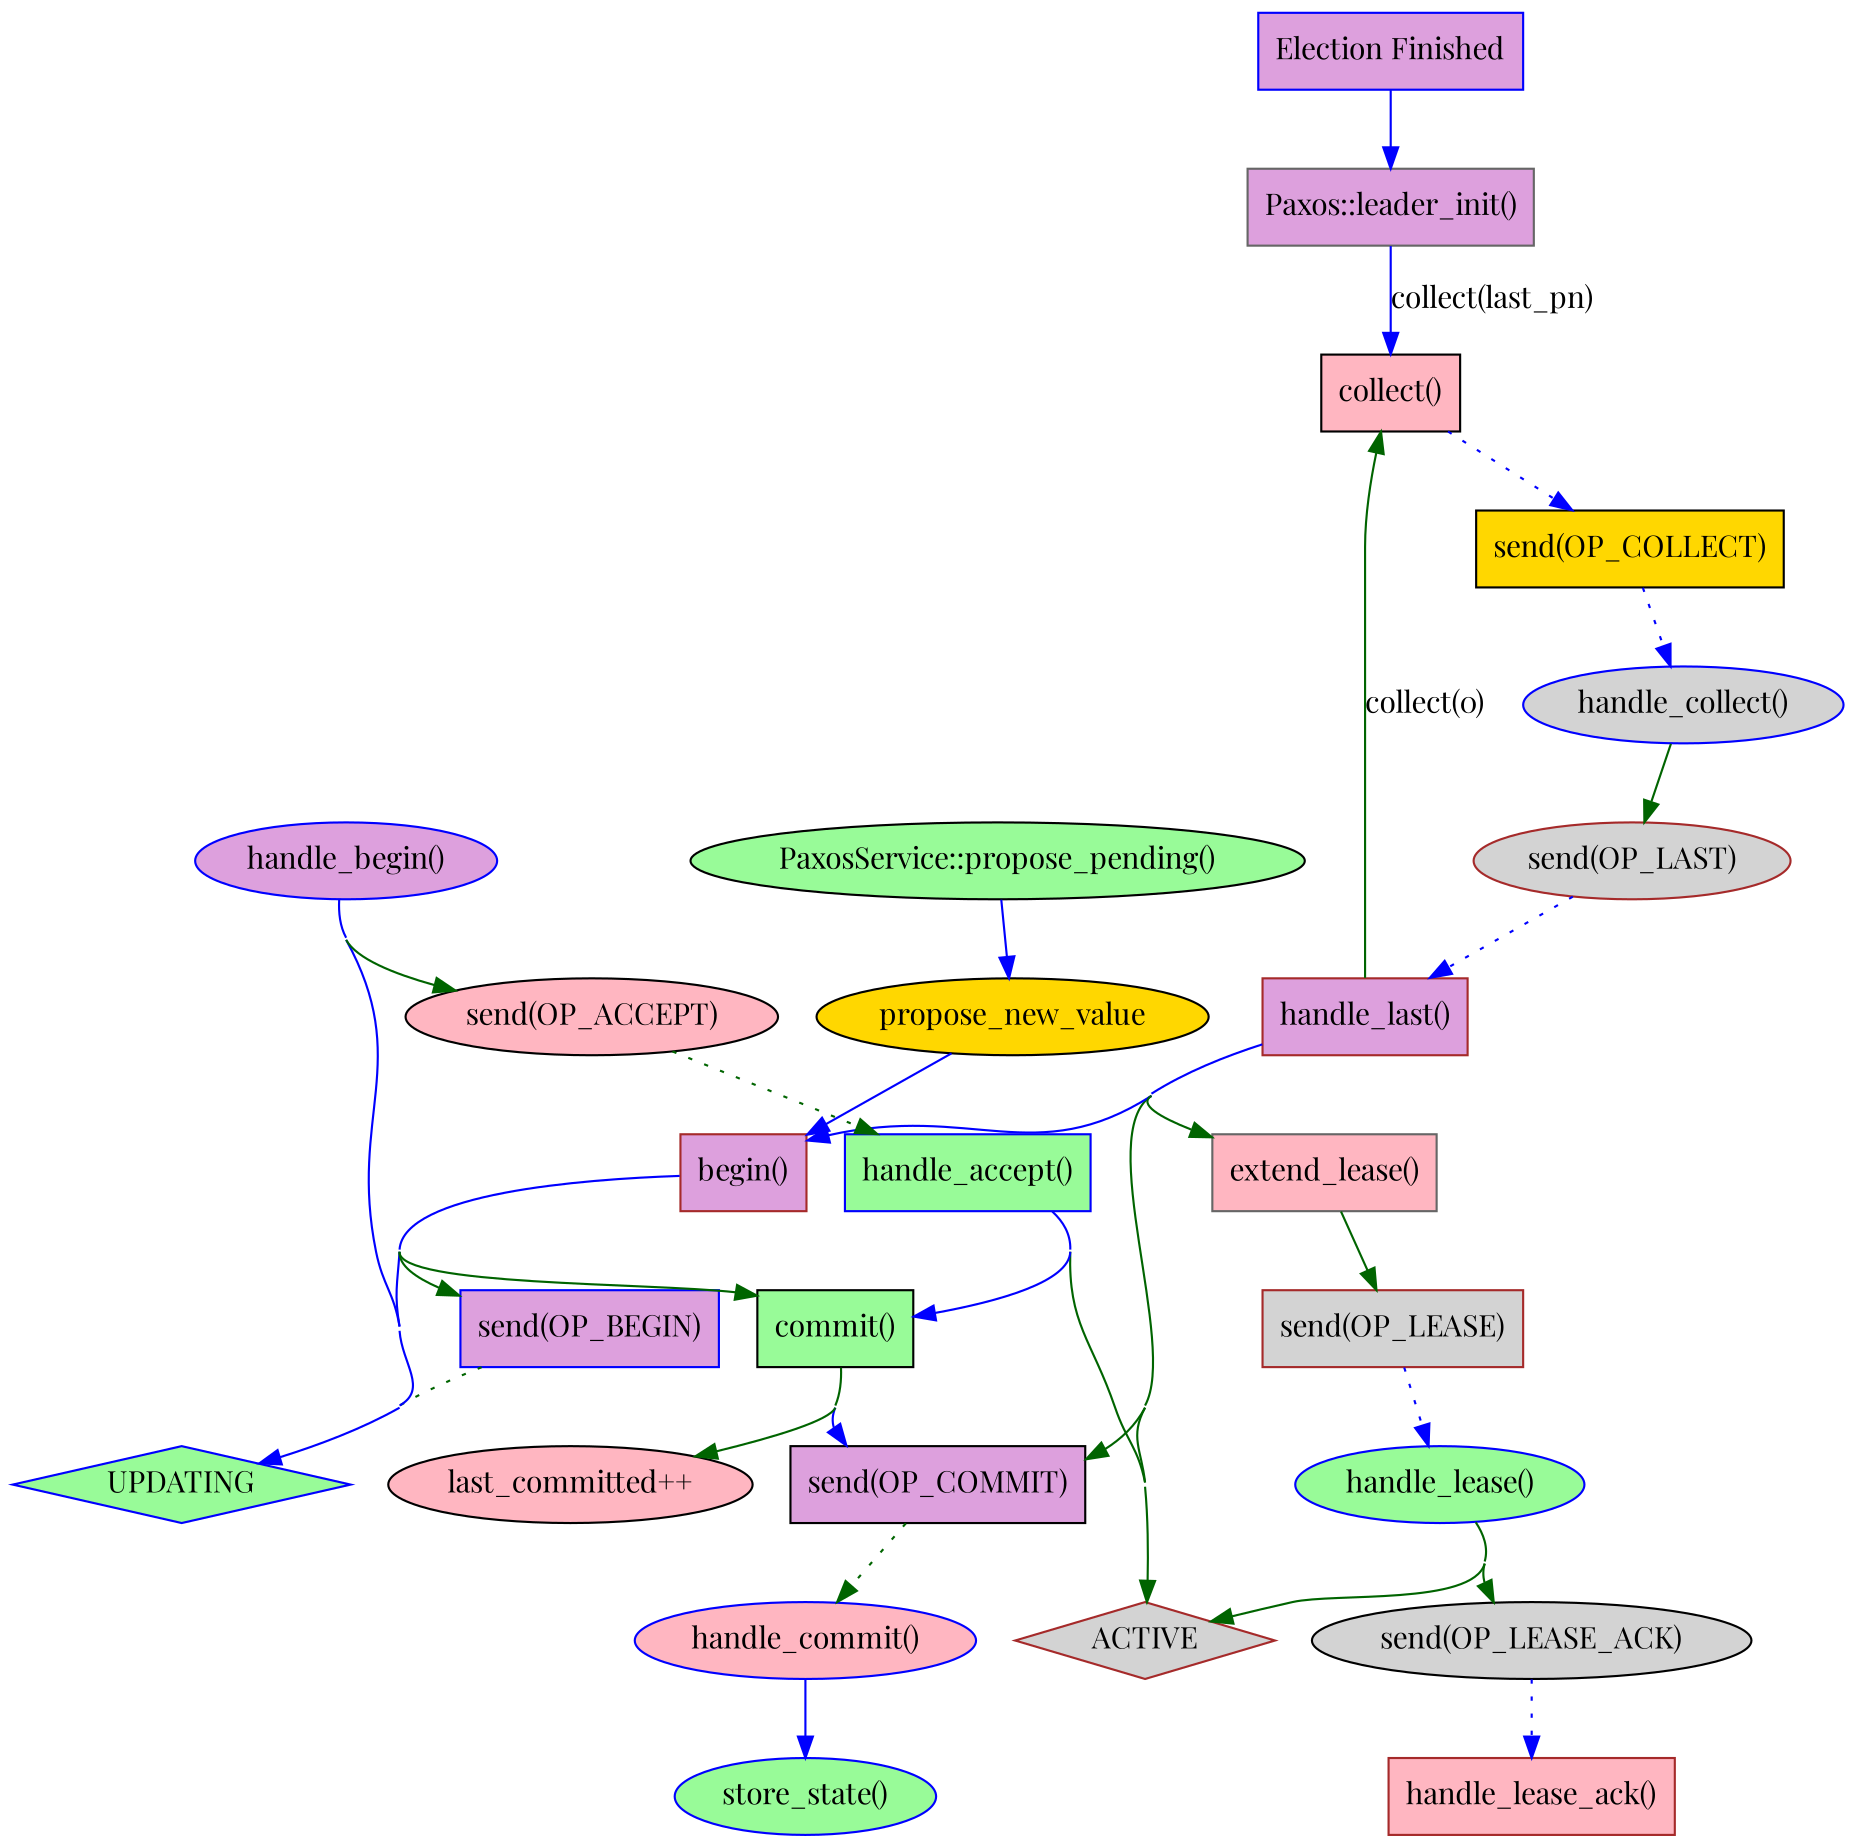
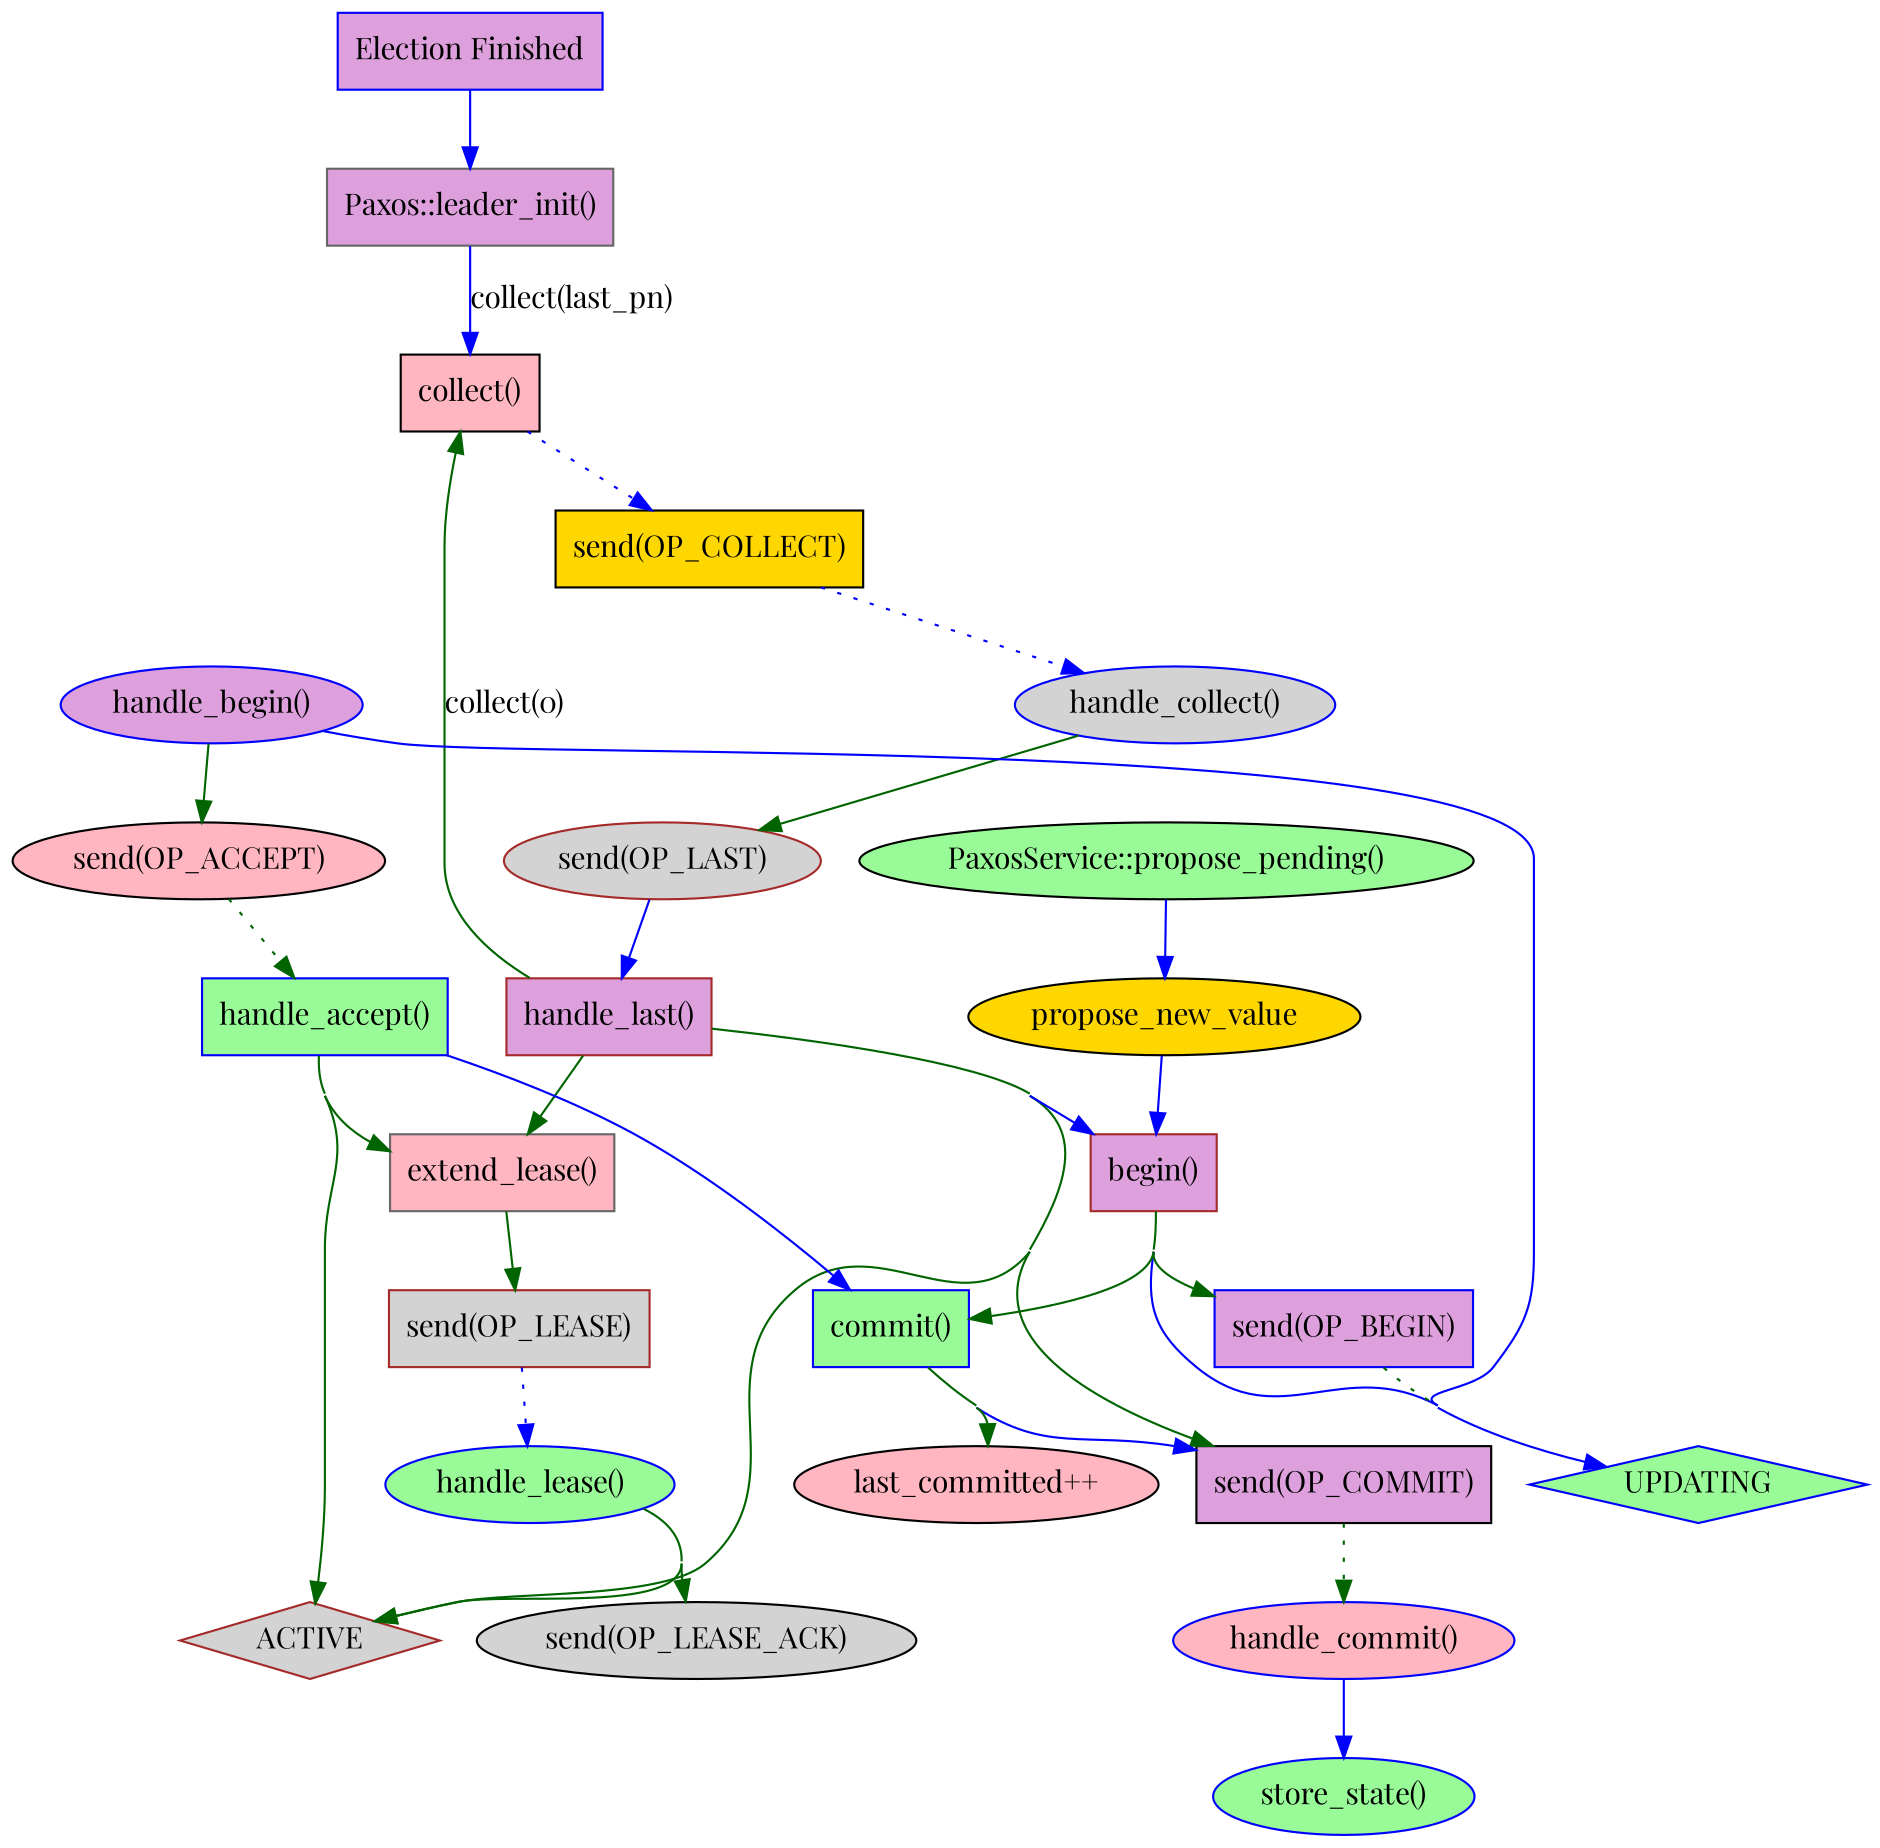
edge "send(OP_LAST)" -> "handle_last()": style dotted -> solid
edge "handle_accept()" -> "extend_lease()": added
node "commit()": color black -> blue
node "handle_lease_ack()": removed
